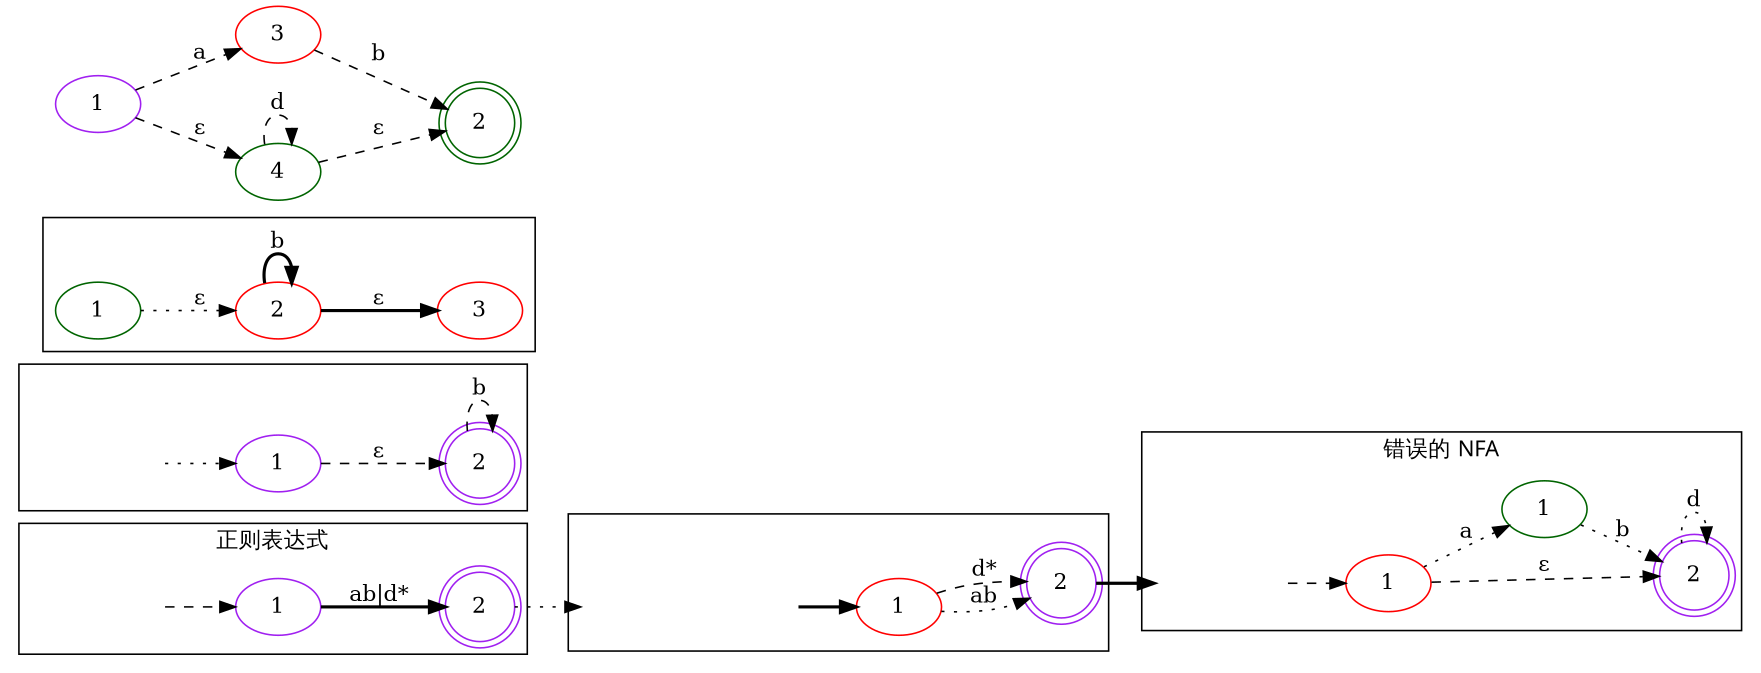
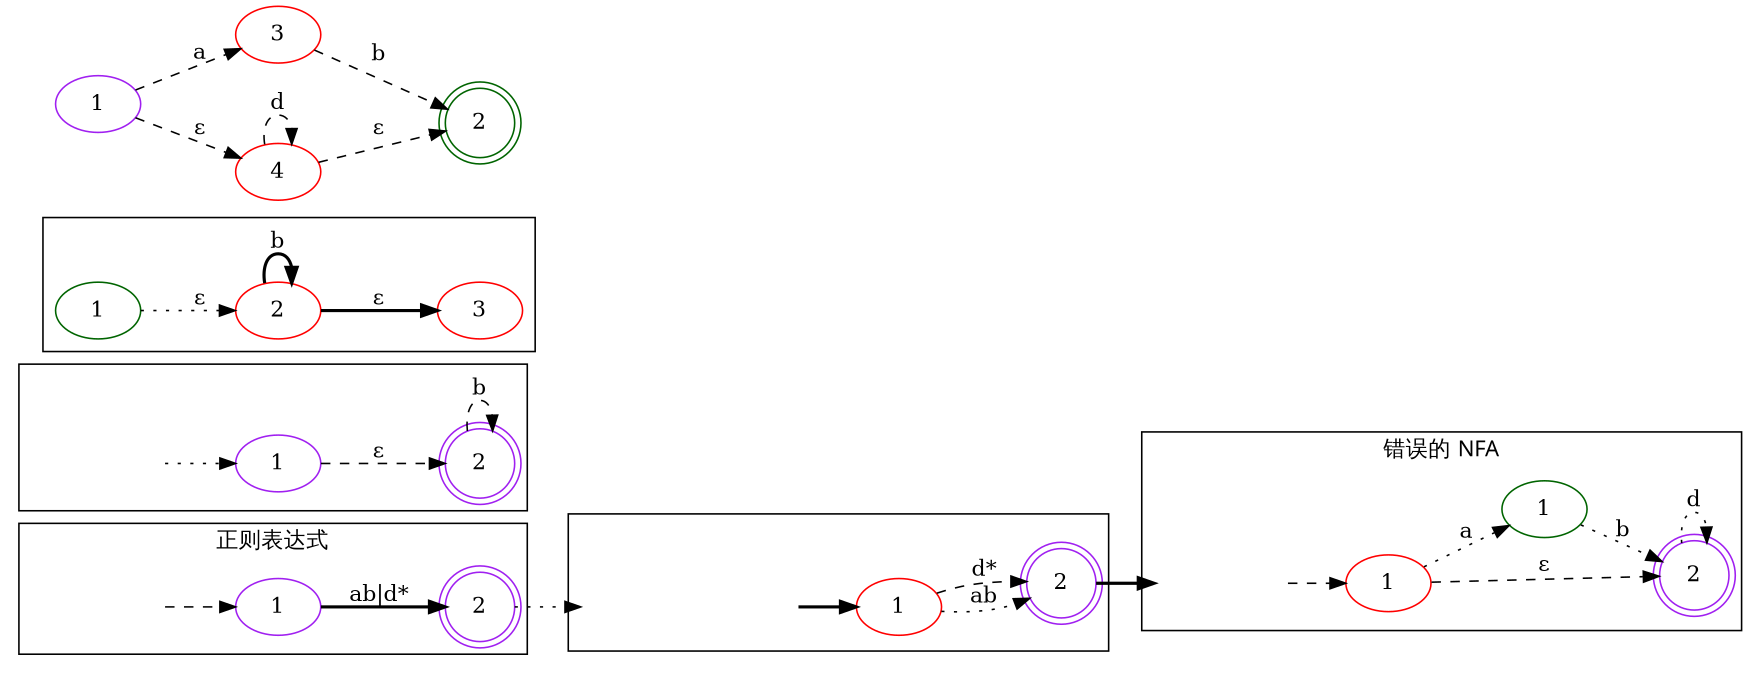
node "4": color darkgreen -> red
